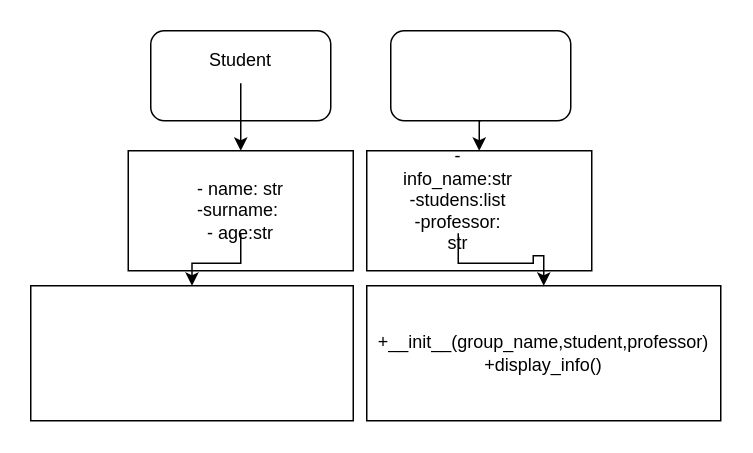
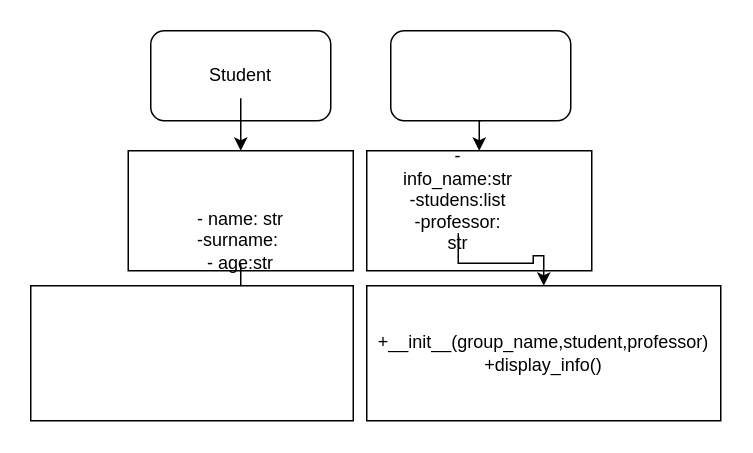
node "Student": moved (241, 61) -> (241, 76)
node "- name: str -surname: - age:str": moved (241, 211) -> (241, 241)
